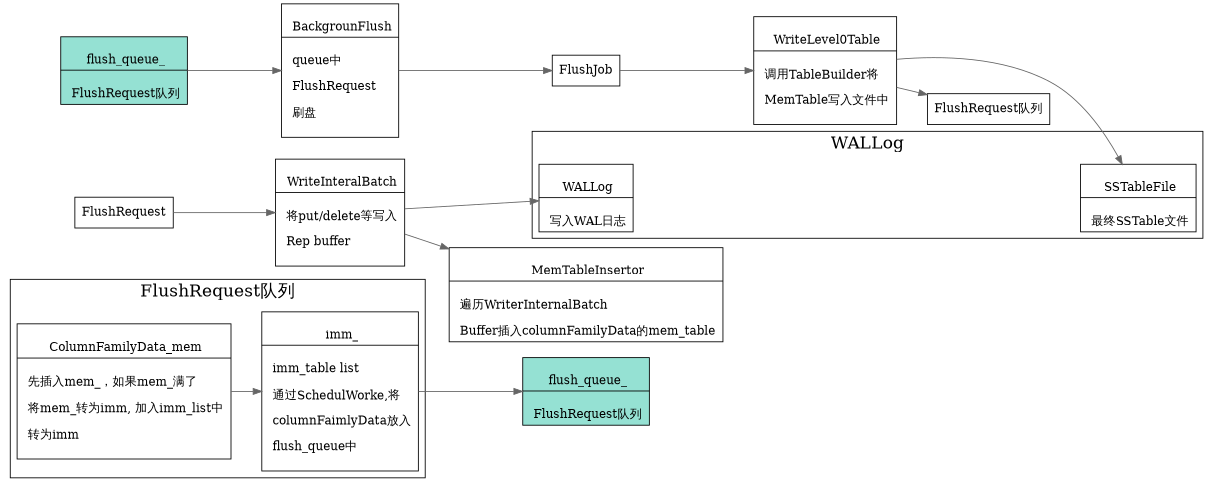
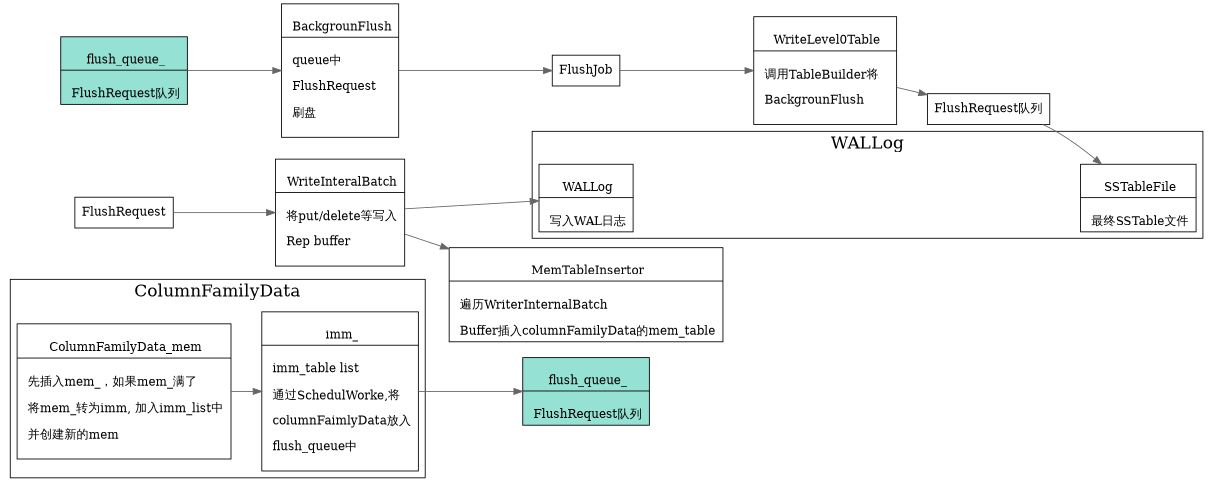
edge "WriteLevel0Table" -> "SSTableFile": now "FlushRequest队列" -> "SSTableFile"
node "WriteLevel0Table": text "MemTable写入文件中" -> "BackgrounFlush"
cluster "FlushRequest队列": label "FlushRequest队列" -> "ColumnFamilyData"
node "ColumnFamilyData_mem": text "转为imm" -> "并创建新的mem"
